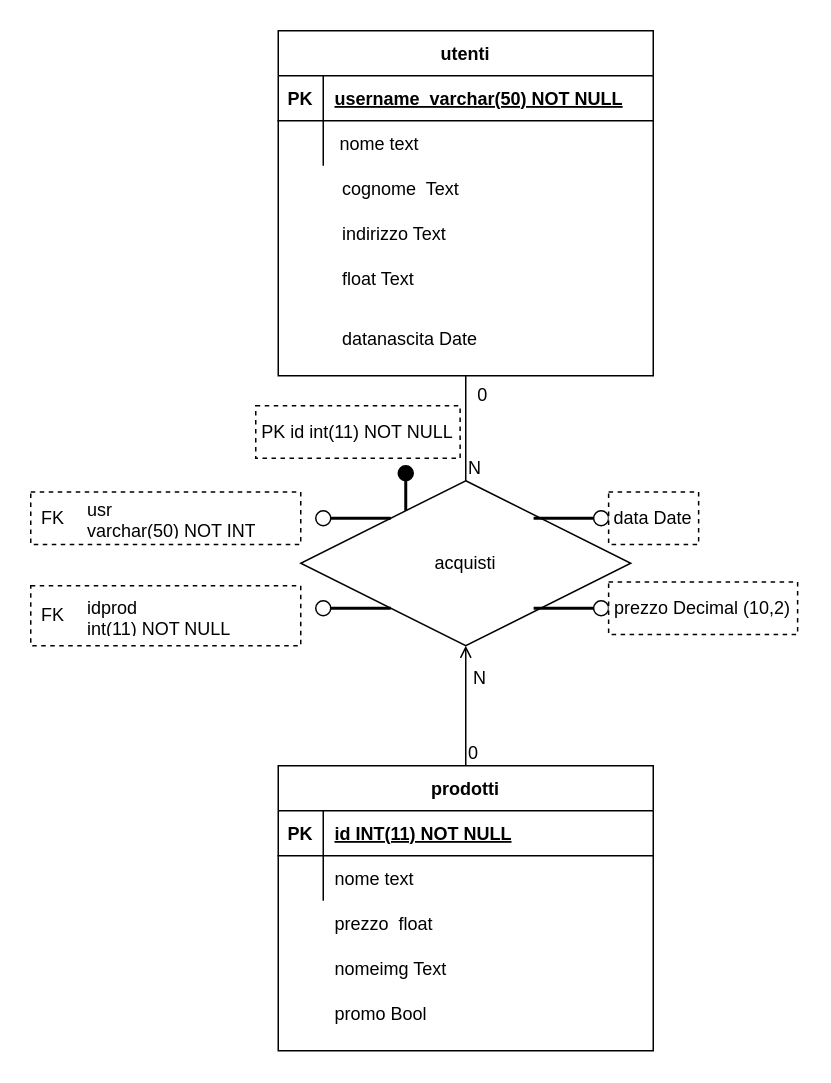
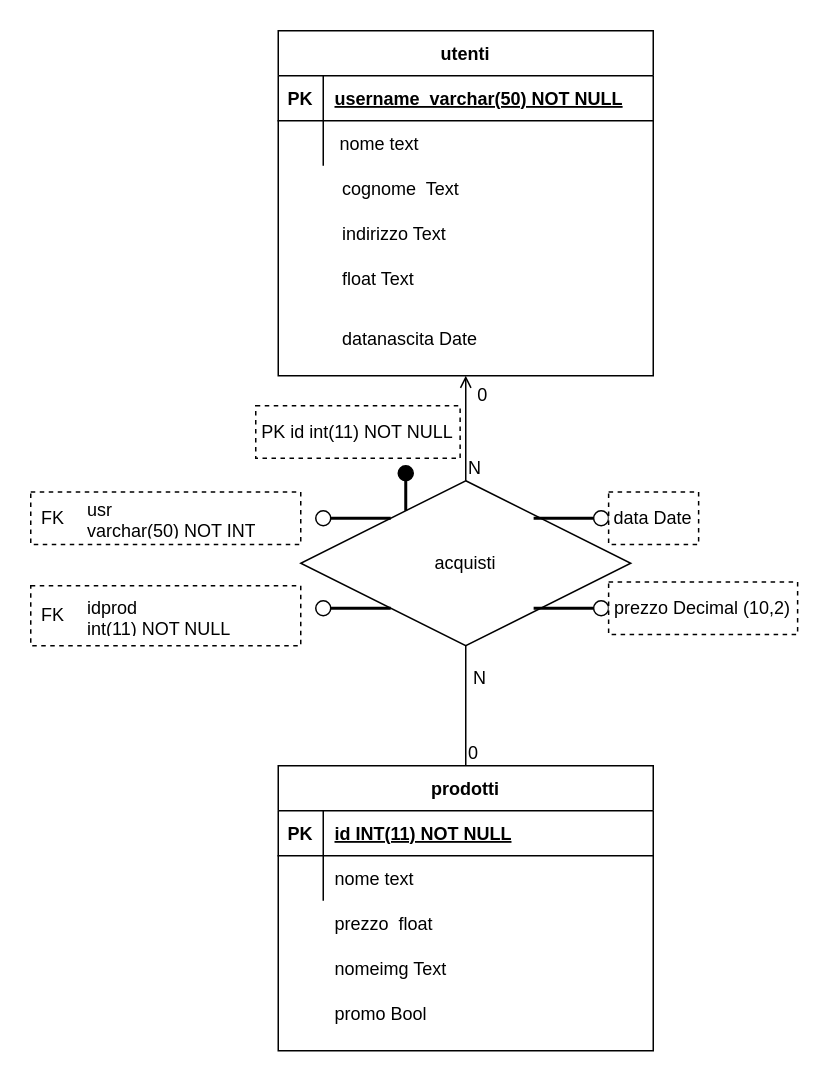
edge "utenti" -- "acquisti": arrowhead none -> open
edge "prodotti" -> "acquisti": arrowhead open -> none
